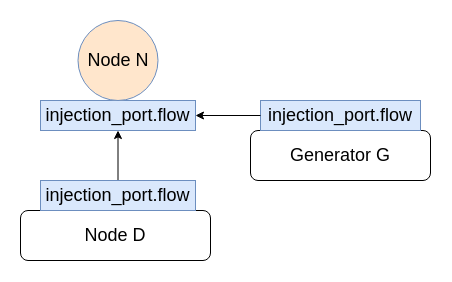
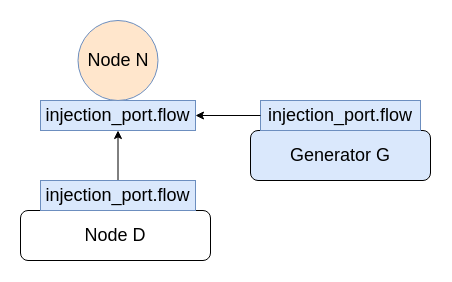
node "Generator G": fillcolor #ffffff -> #dae8fc
